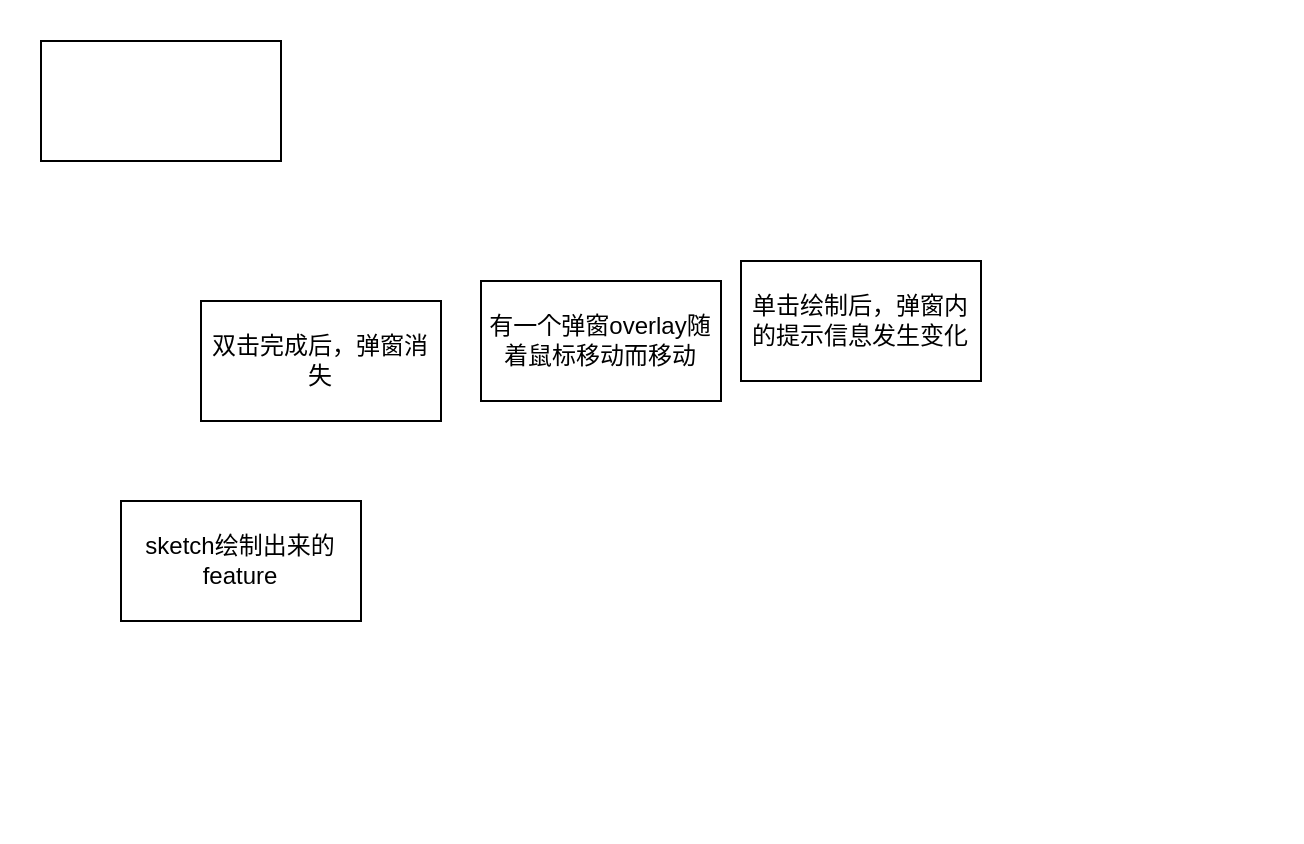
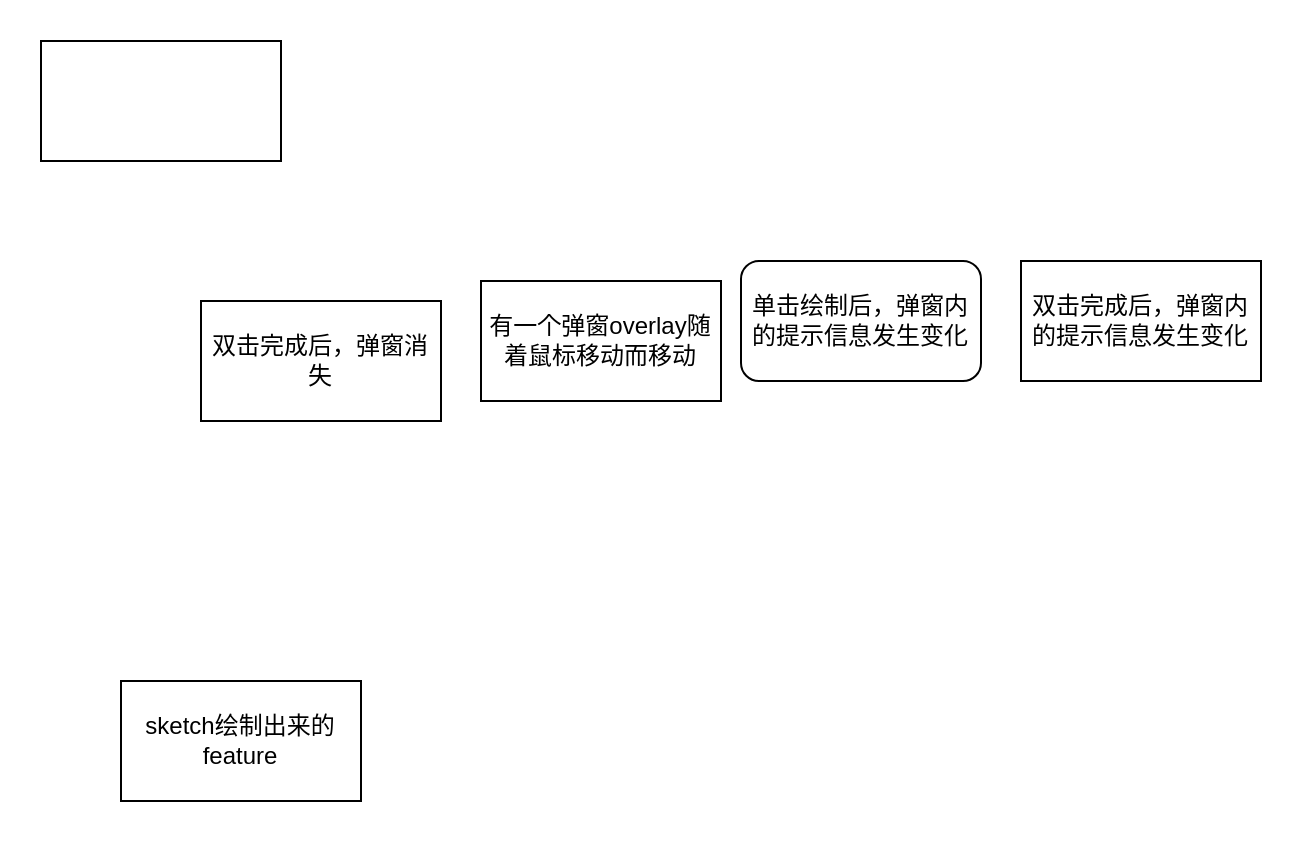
node "单击绘制后，弹窗内的提示信息发生变化": shape rectangle -> rounded rectangle
node "双击完成后，弹窗内的提示信息发生变化": added
node "sketch绘制出来的feature": moved (241, 561) -> (241, 741)
